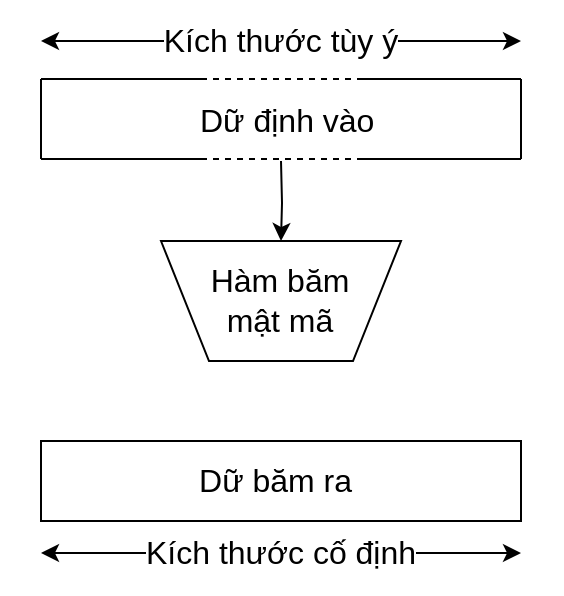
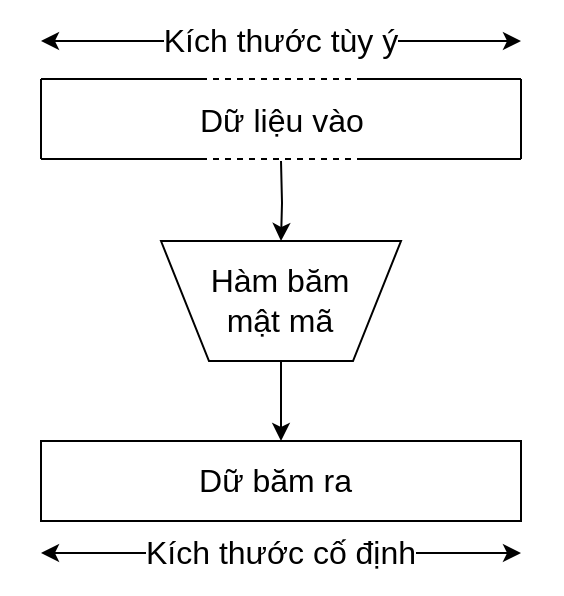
node "Dữ định vào": label "Dữ định vào" -> "Dữ liệu vào"
edge "Hàm băm mật mã" -> "Dữ băm ra": added
